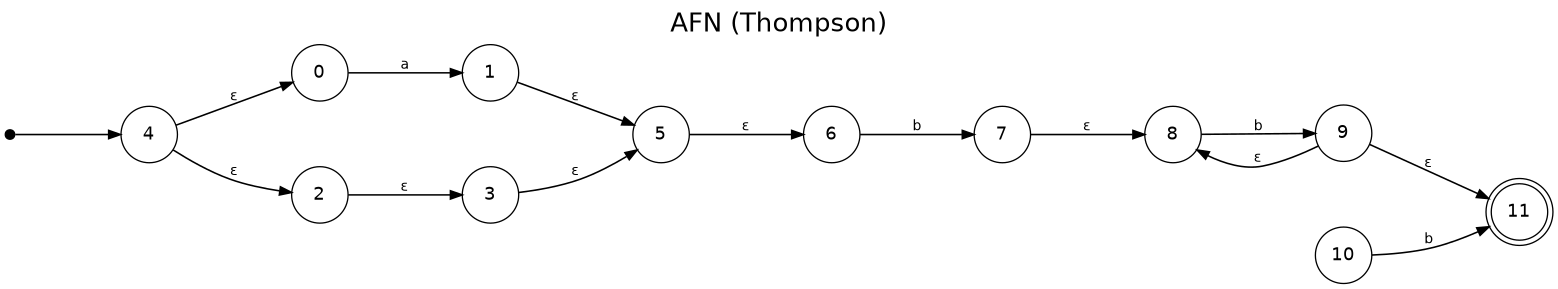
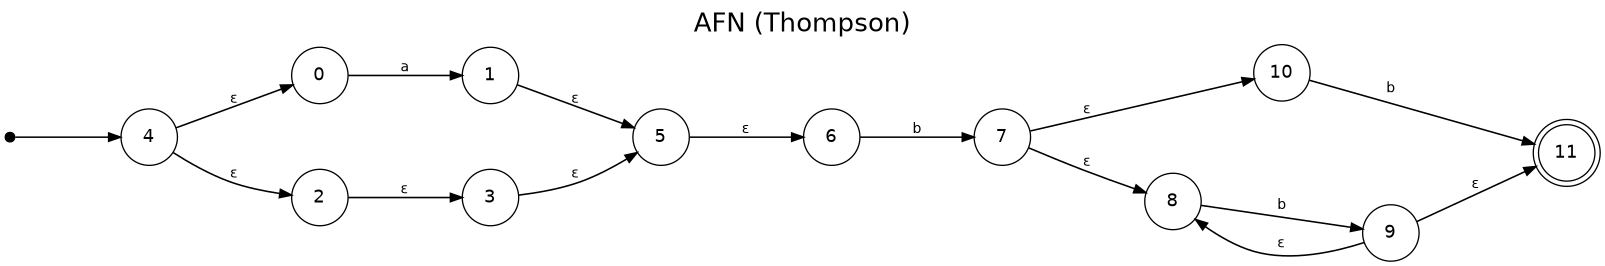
edge "7" -> "10": added, label "ε"
